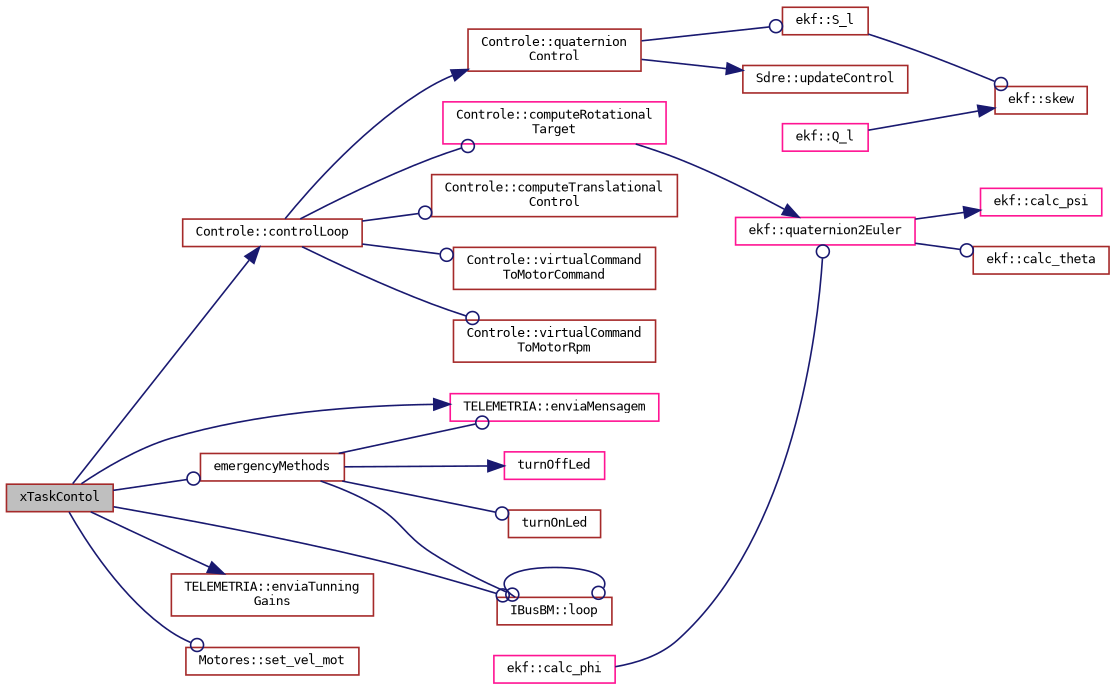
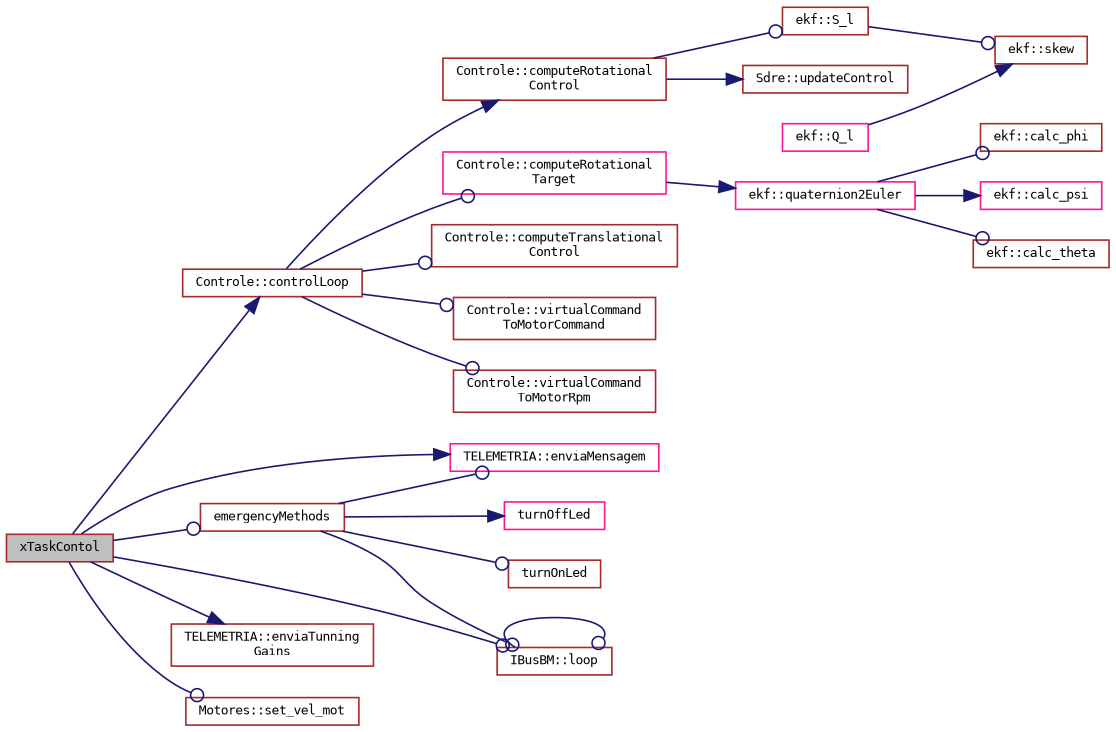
node "Controle::quaternion Control": label "Controle::quaternion Control" -> "Controle::computeRotational Control"
edge "ekf::calc_phi" -> "ekf::quaternion2Euler": reversed
node "ekf::calc_phi": color deeppink -> brown
